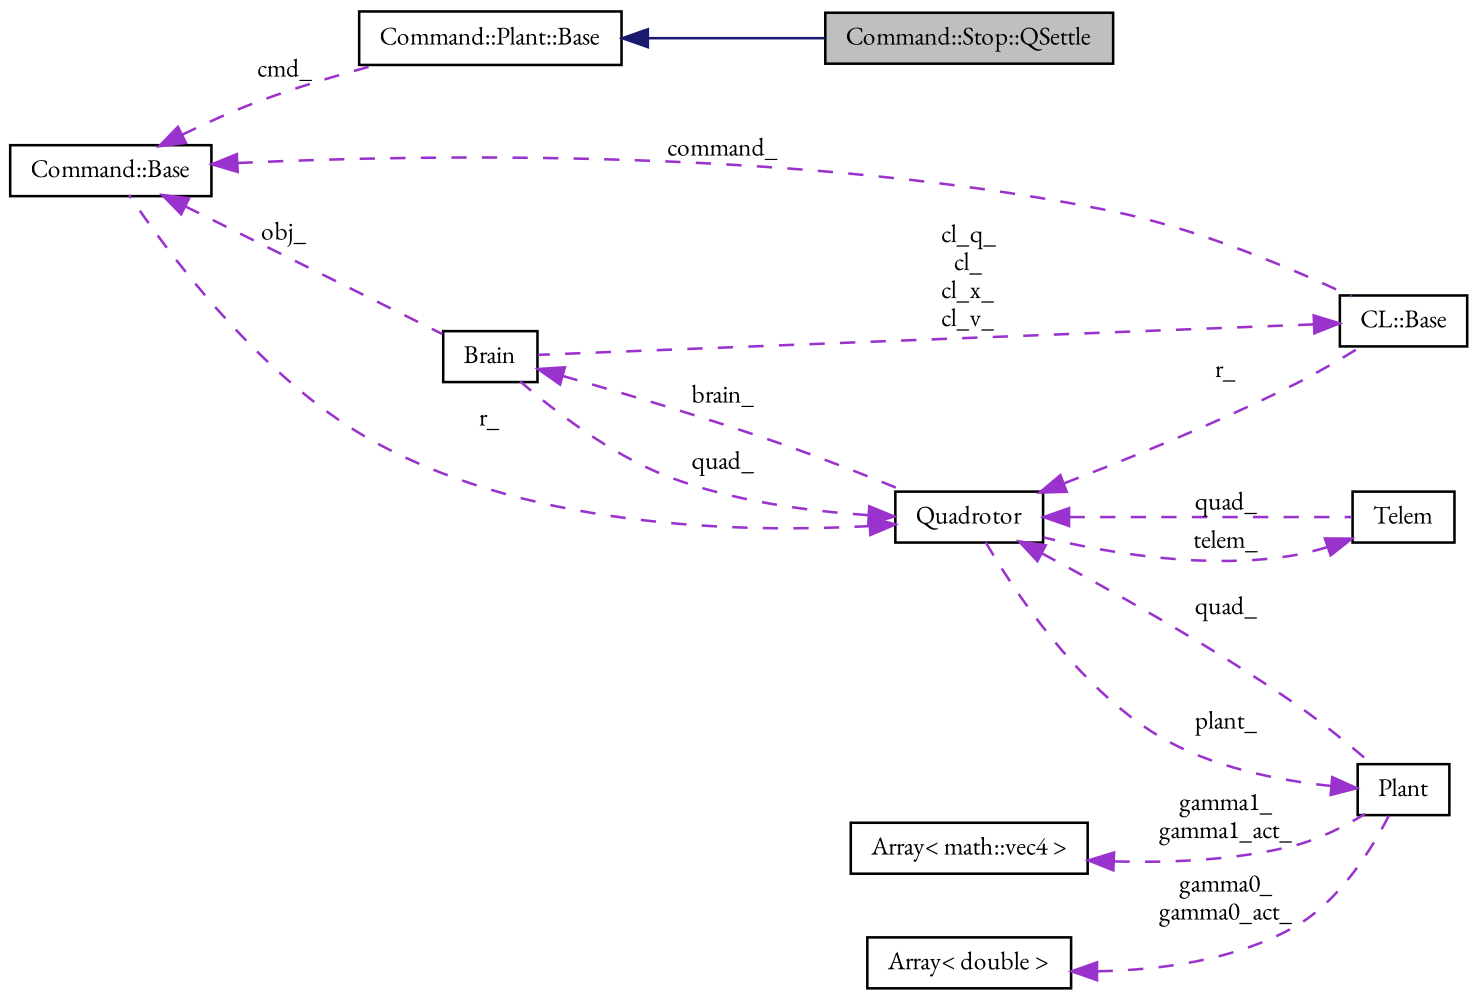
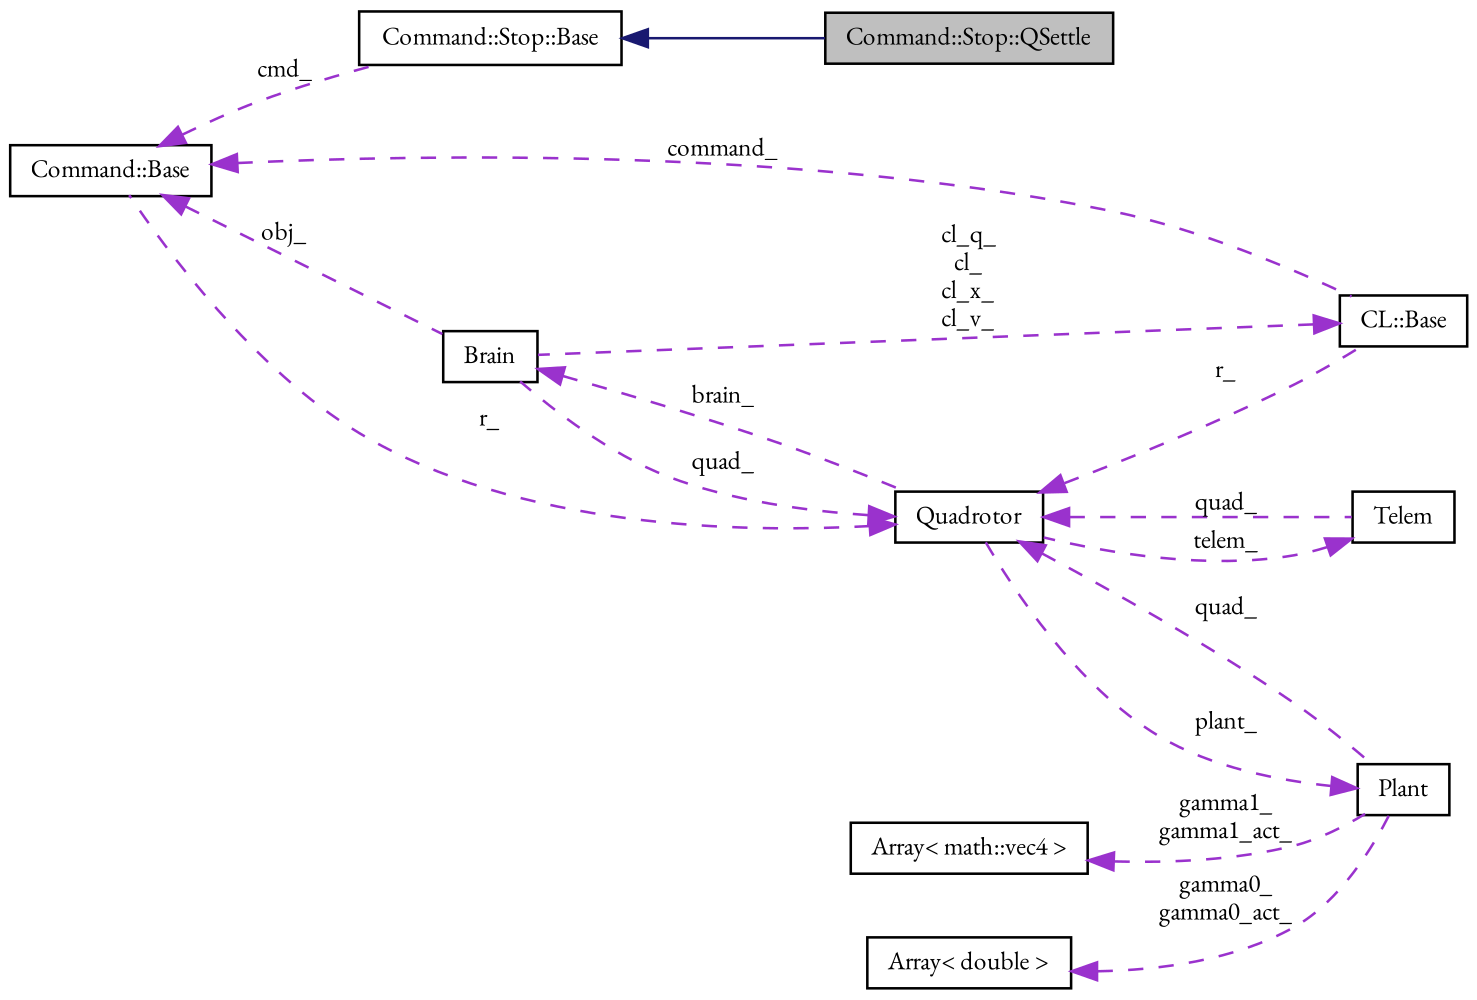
node "Command::Plant::Base": label "Command::Plant::Base" -> "Command::Stop::Base"
